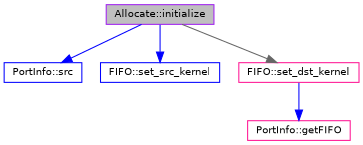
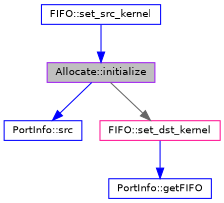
edge "Allocate::initialize" -> "FIFO::set_src_kernel": reversed
node "PortInfo::getFIFO": color deeppink -> blue
